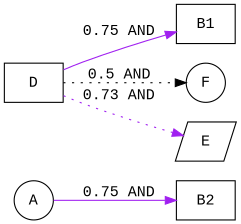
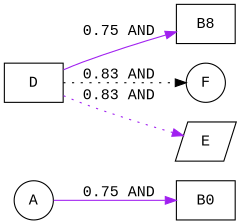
node "B1": label "B1" -> "B8"
edge "D" -- "F": label "0.5 AND" -> "0.83 AND"
edge "D" -- "E": label "0.73 AND" -> "0.83 AND"
node "B2": label "B2" -> "B0"
